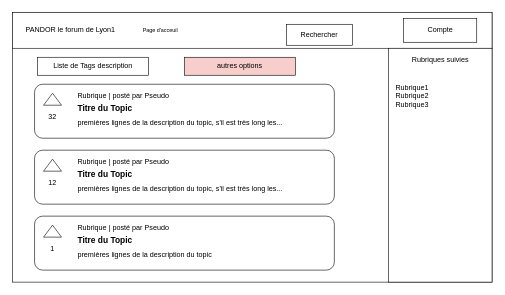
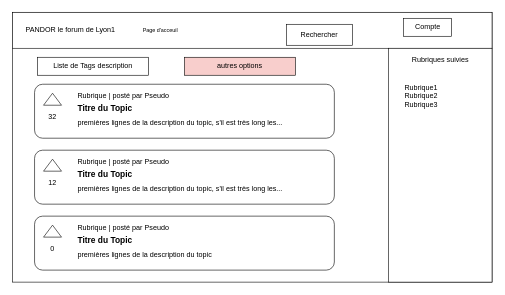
node "Compte": size 73x24 -> 48x18
node "Rubrique1 Rubrique2 Rubrique3": moved (413, 96) -> (422, 96)
node "1": label "1" -> "0"
